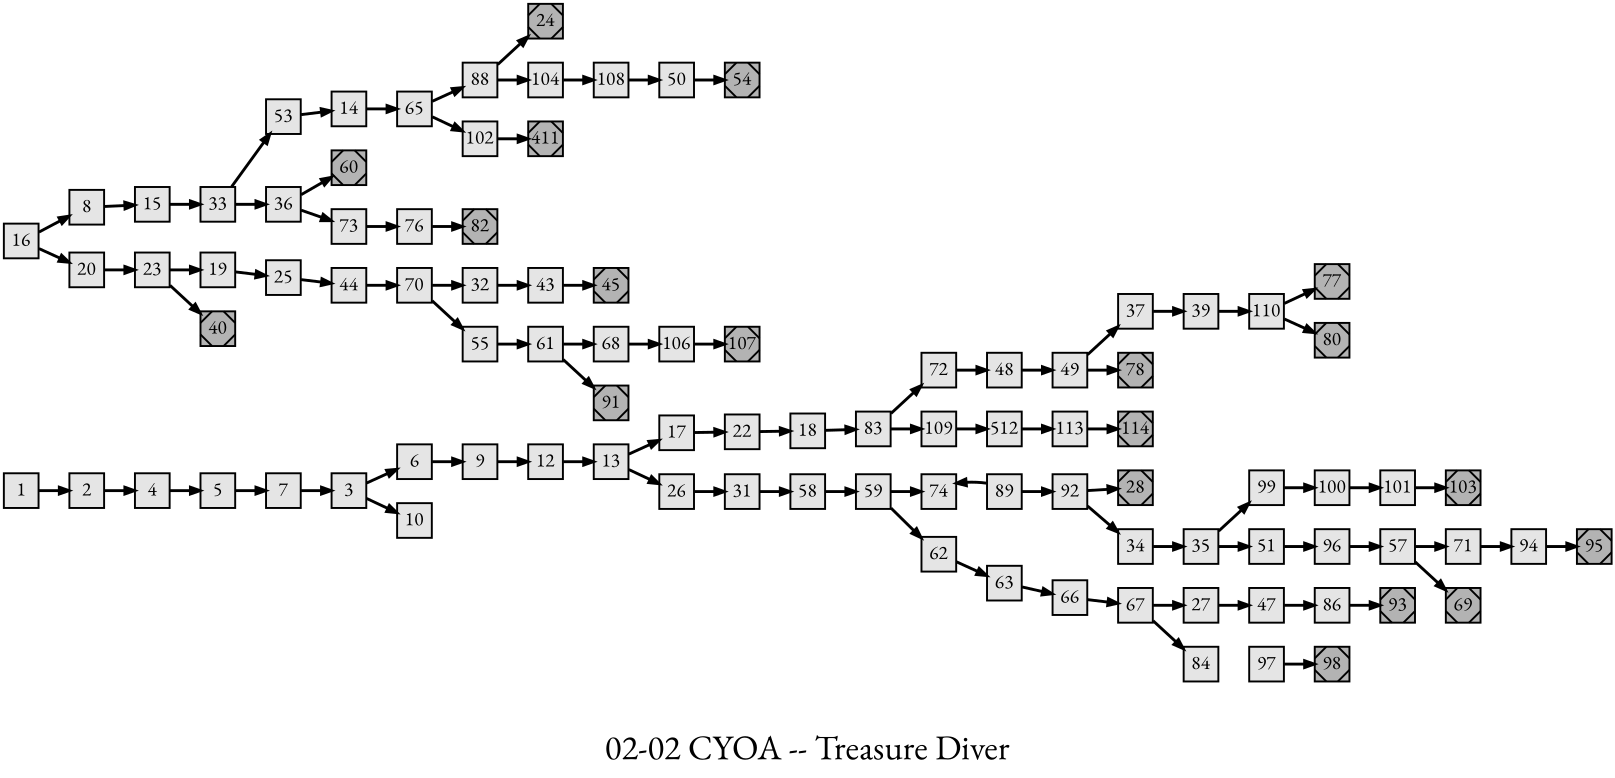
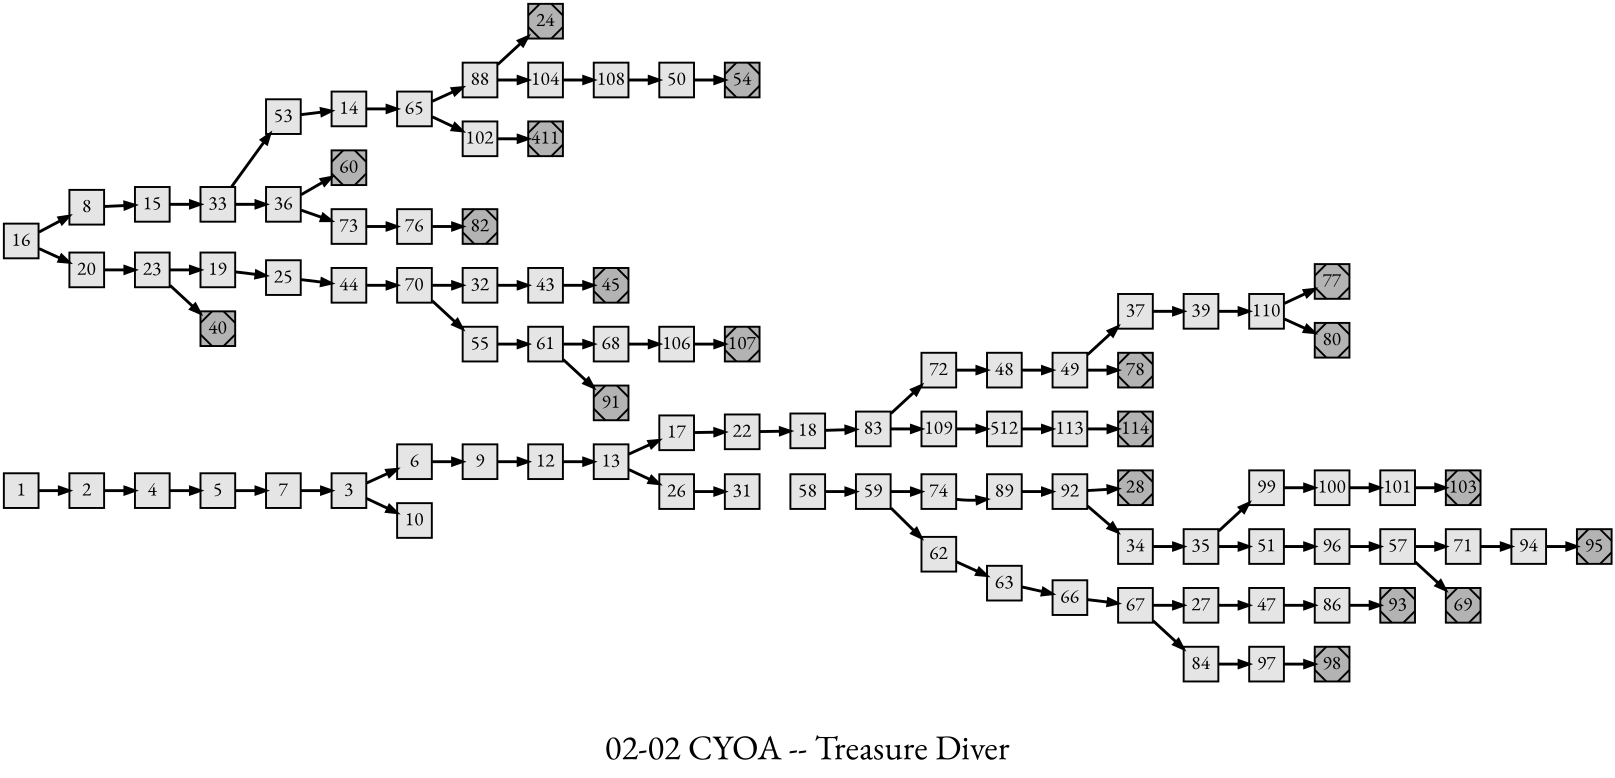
edge "89" -> "74": reversed
edge "31" -> "58": removed
edge "84" -> "97": added
